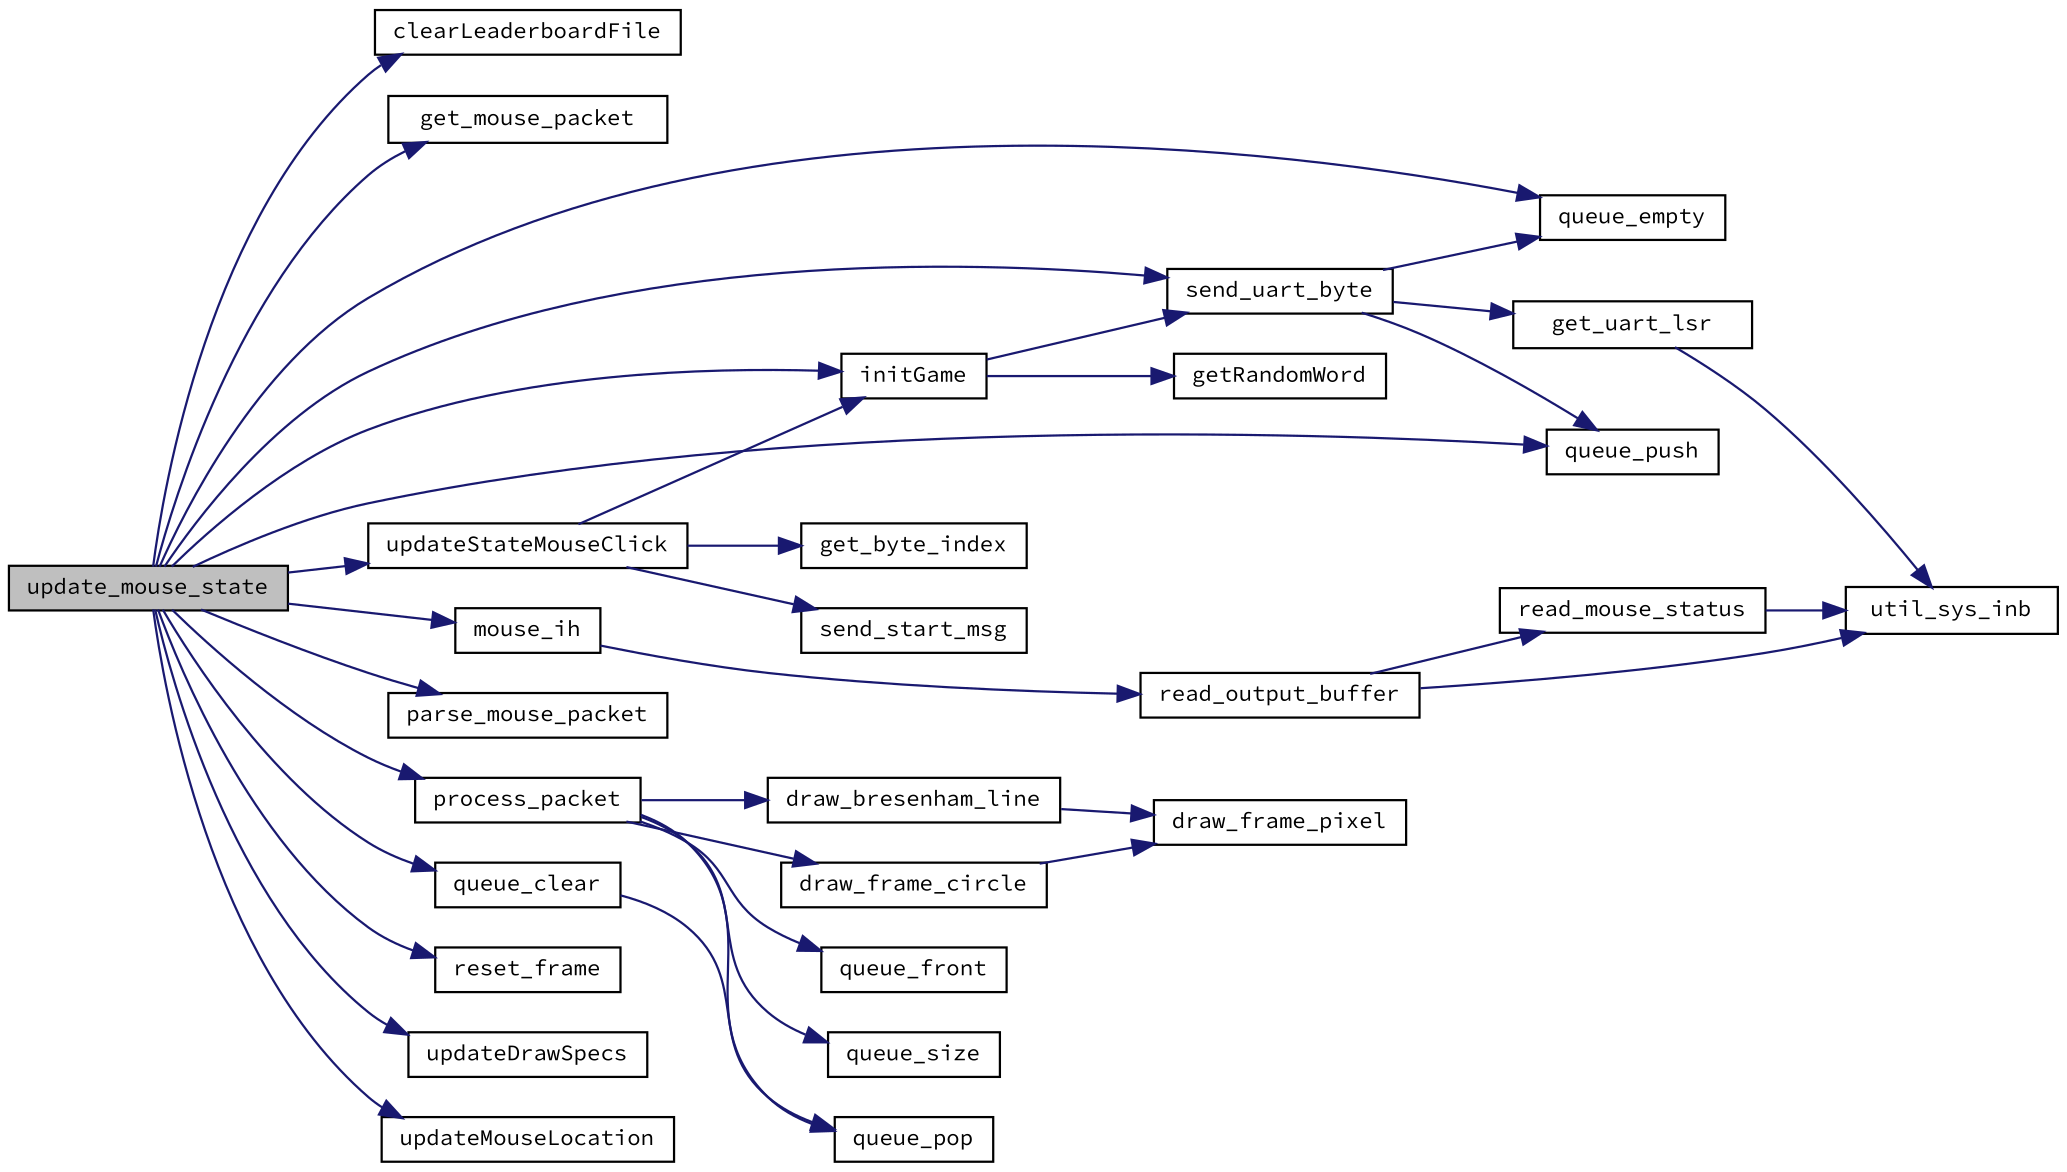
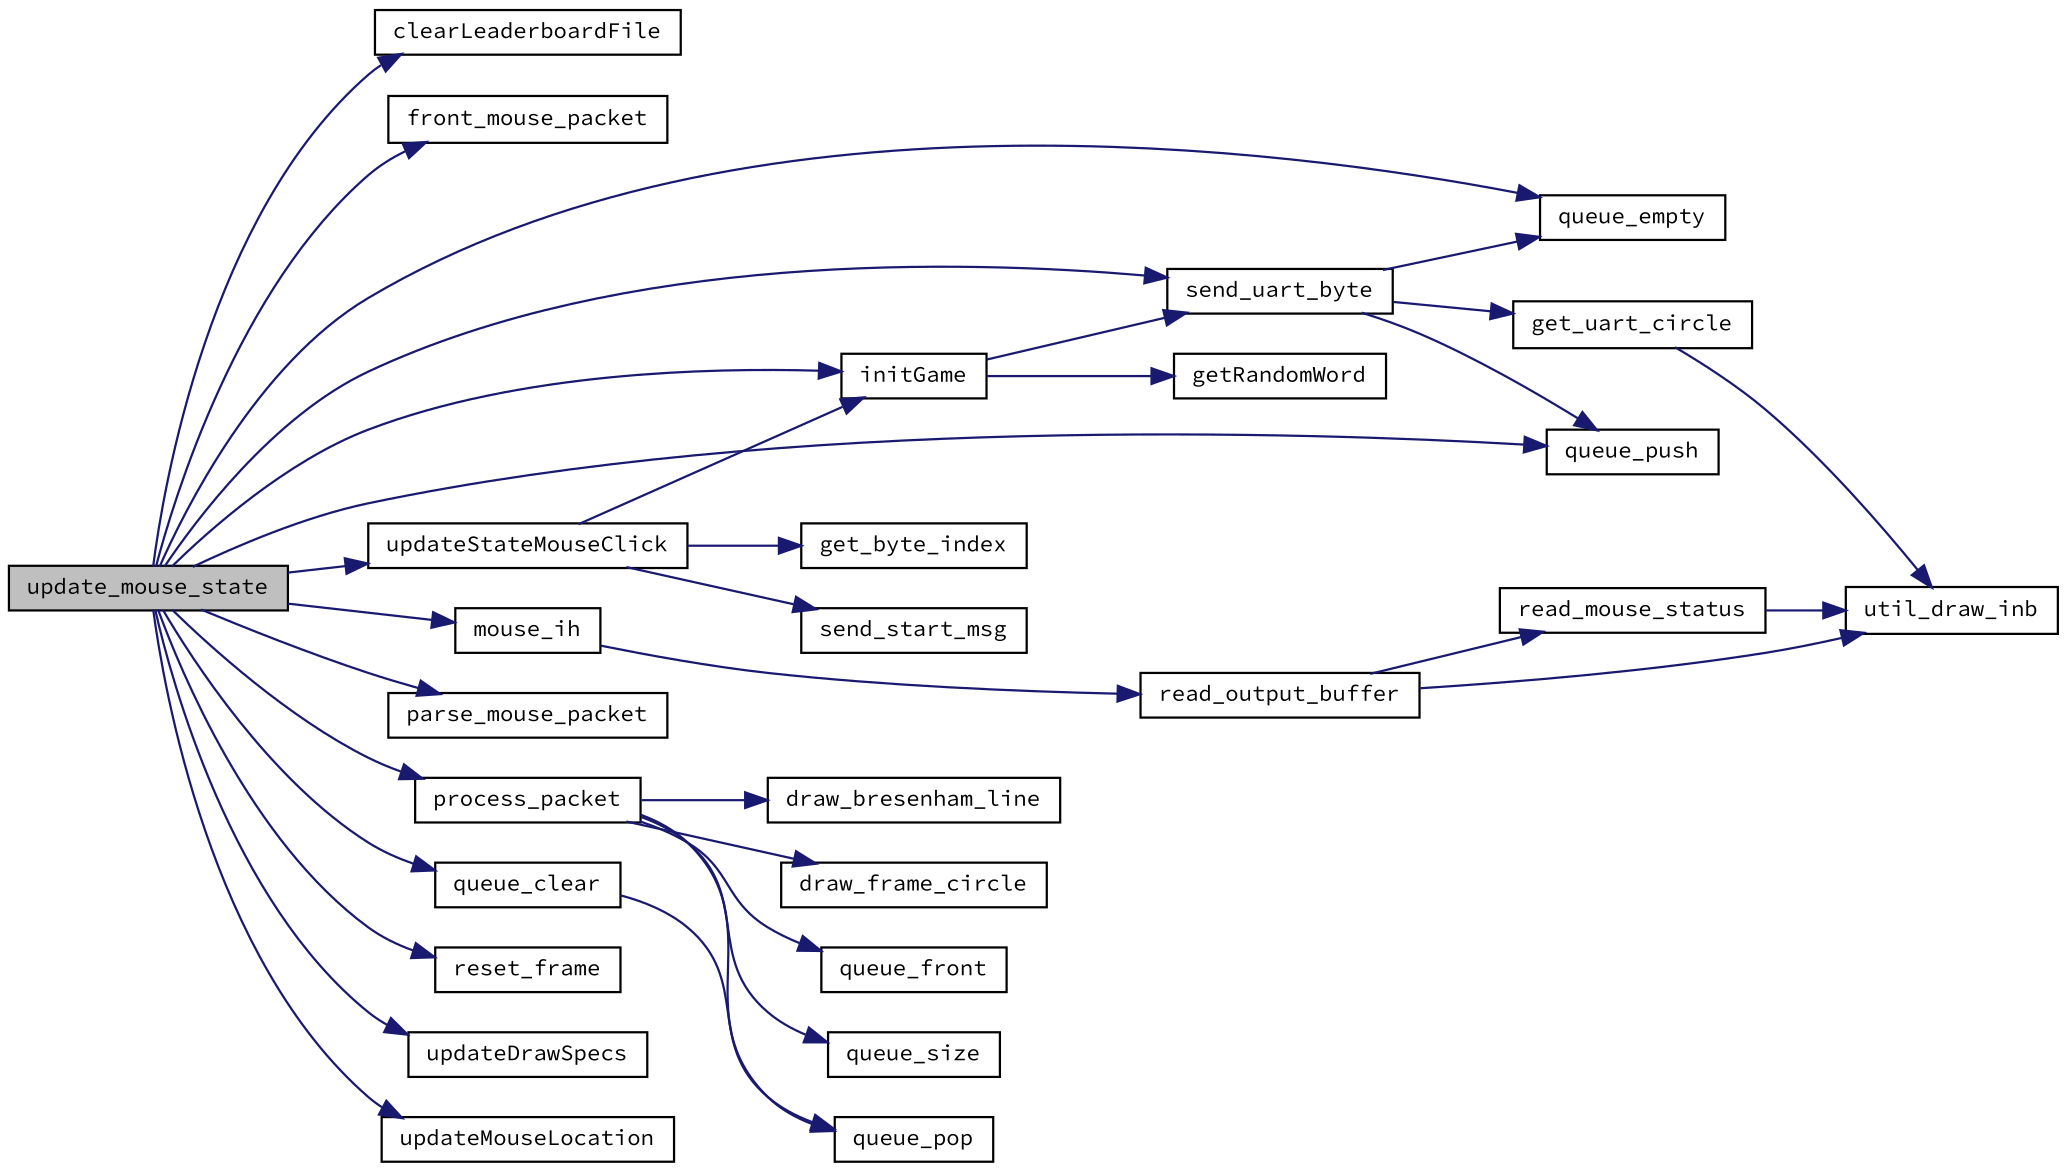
node "get_mouse_packet": label "get_mouse_packet" -> "front_mouse_packet"
node "get_uart_lsr": label "get_uart_lsr" -> "get_uart_circle"
node "util_sys_inb": label "util_sys_inb" -> "util_draw_inb"
node "draw_frame_pixel": removed
